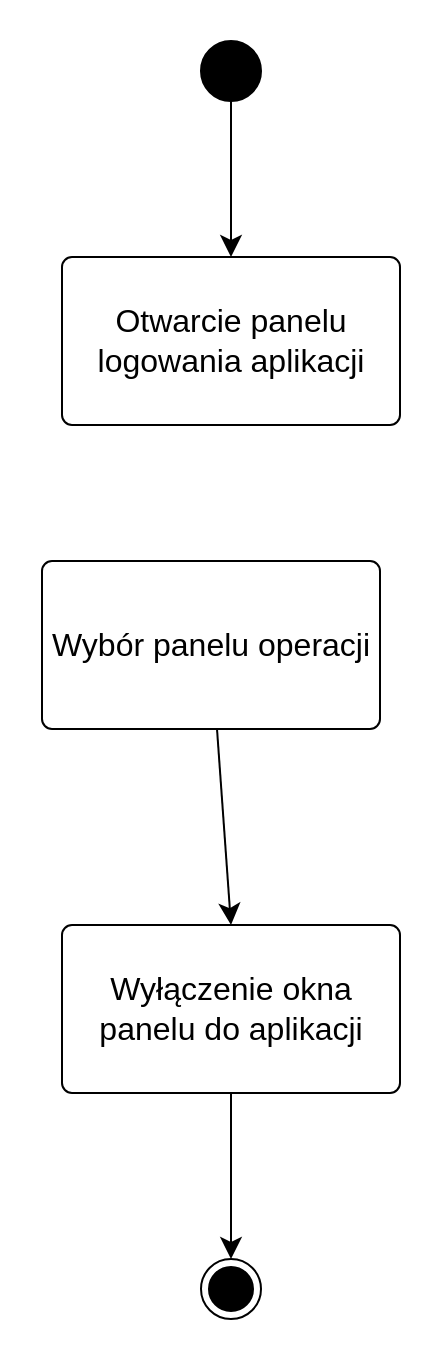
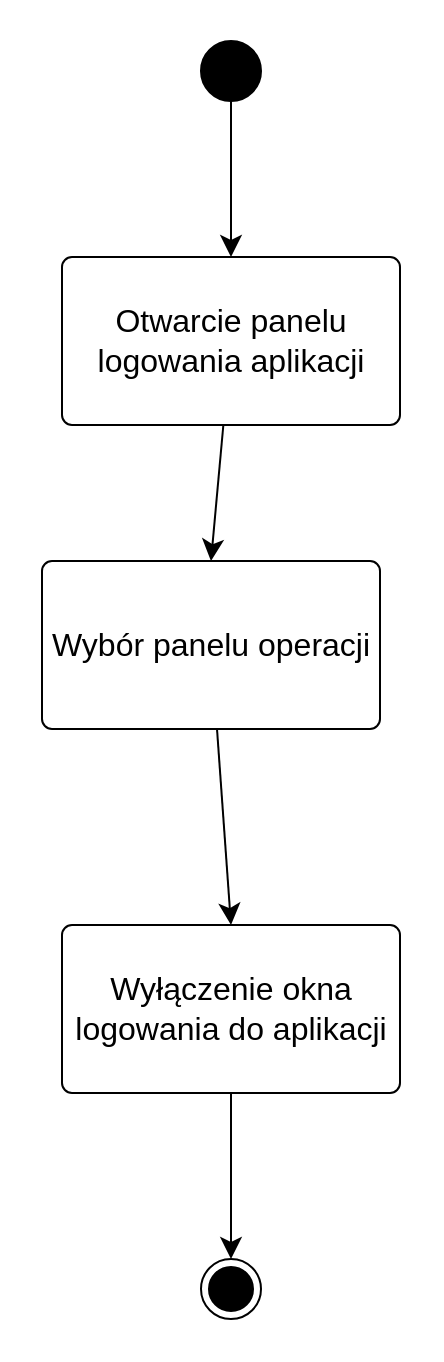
edge "Otwarcie panelu logowania aplikacji" -> "Wybór panelu operacji": added
node "Wyłączenie okna panelu do aplikacji": label "Wyłączenie okna panelu do aplikacji" -> "Wyłączenie okna logowania do aplikacji"
